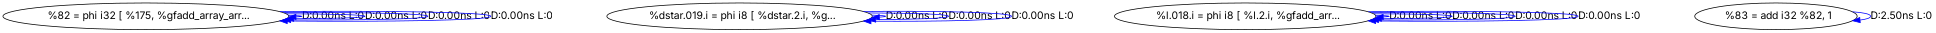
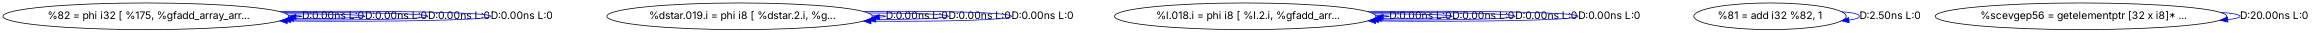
node "%83 = add i32 %82, 1": label "%83 = add i32 %82, 1" -> "%81 = add i32 %82, 1"
node "%scevgep56 = getelementptr [32 x i8]* ...": added
